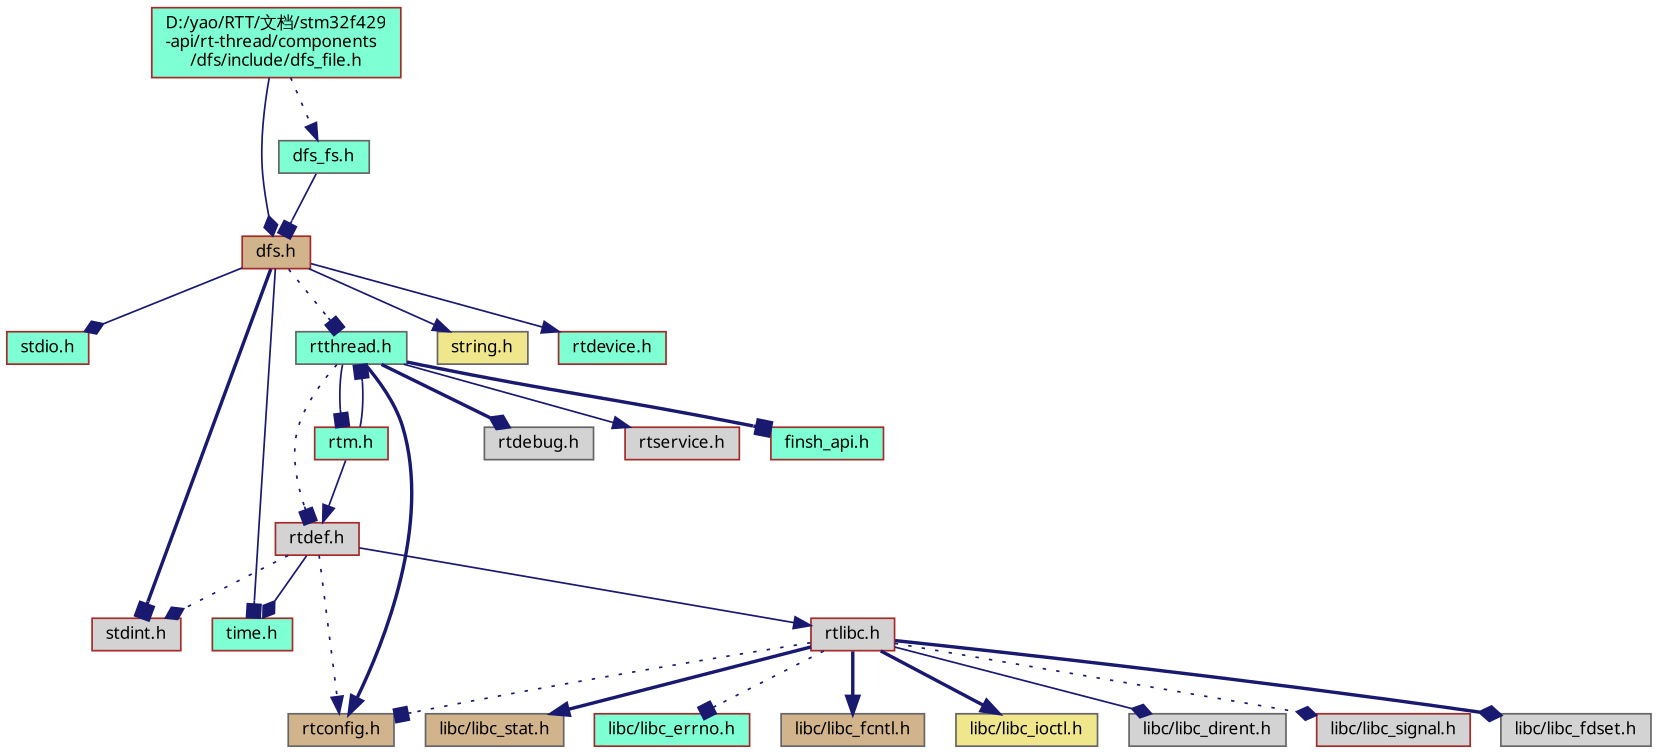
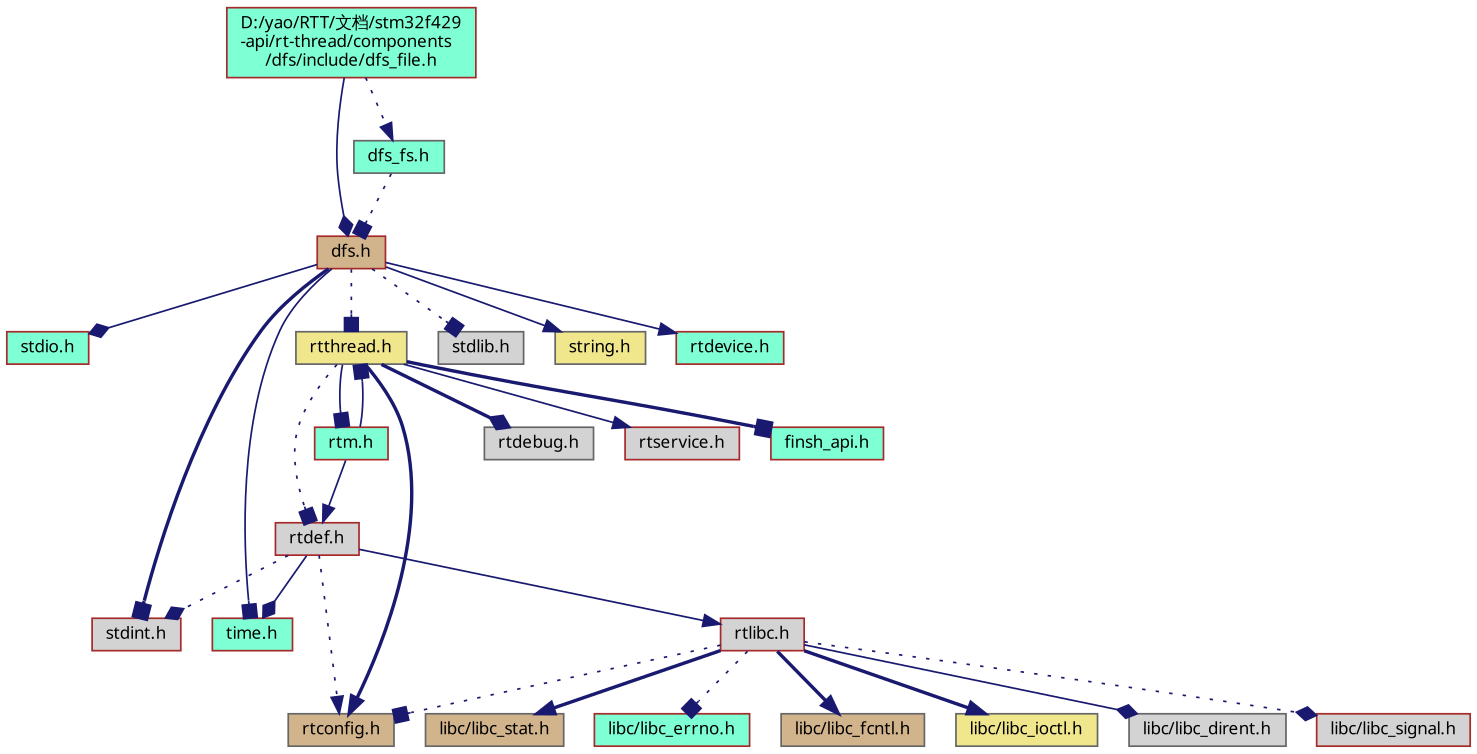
edge "dfs_fs.h" -> "dfs.h": style solid -> dotted
node "rtthread.h": fillcolor aquamarine -> khaki
node "stdlib.h": added
node "libc/libc_fdset.h": removed
